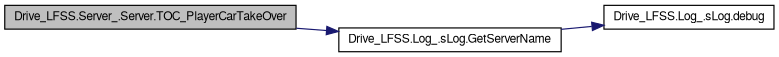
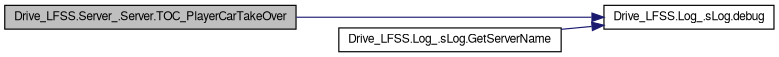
edge "Drive_LFSS.Server_.Server.TOC_PlayerCarTakeOver" -> "Drive_LFSS.Log_.sLog.GetServerName": now "Drive_LFSS.Server_.Server.TOC_PlayerCarTakeOver" -> "Drive_LFSS.Log_.sLog.debug"
